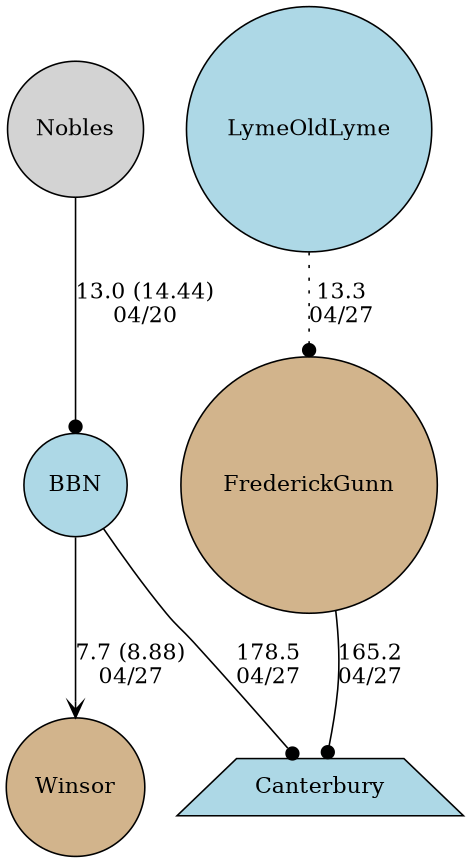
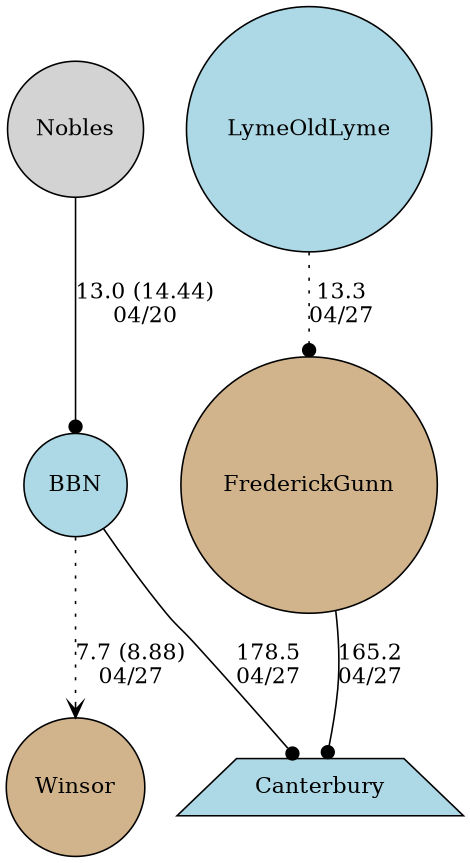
edge "BBN" -> "Winsor": style solid -> dotted
